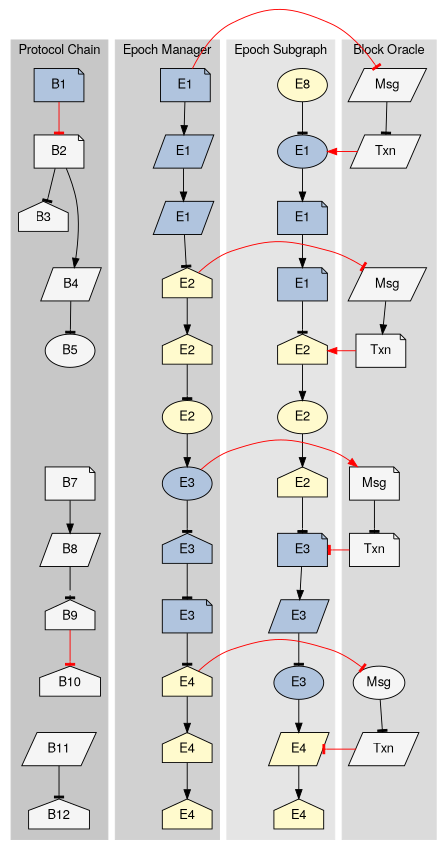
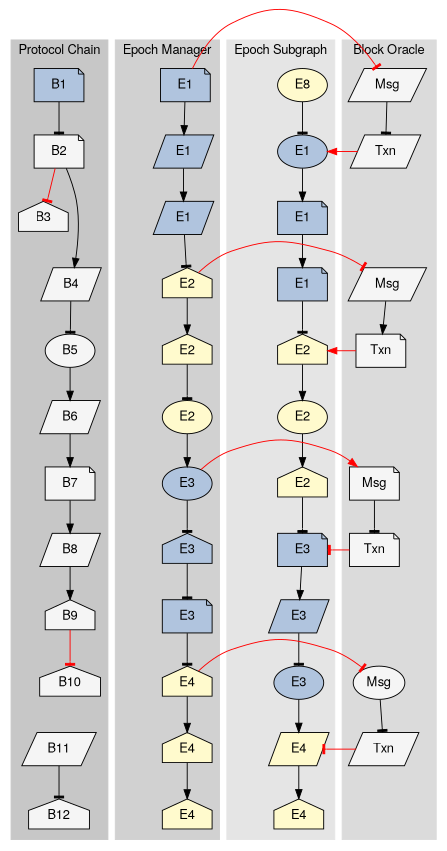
edge "B1" -> "B2": color red -> black
edge "B2" -> "B3": color black -> red
node "B6": added
edge "B8" -> "B9": arrowhead tee -> normal
